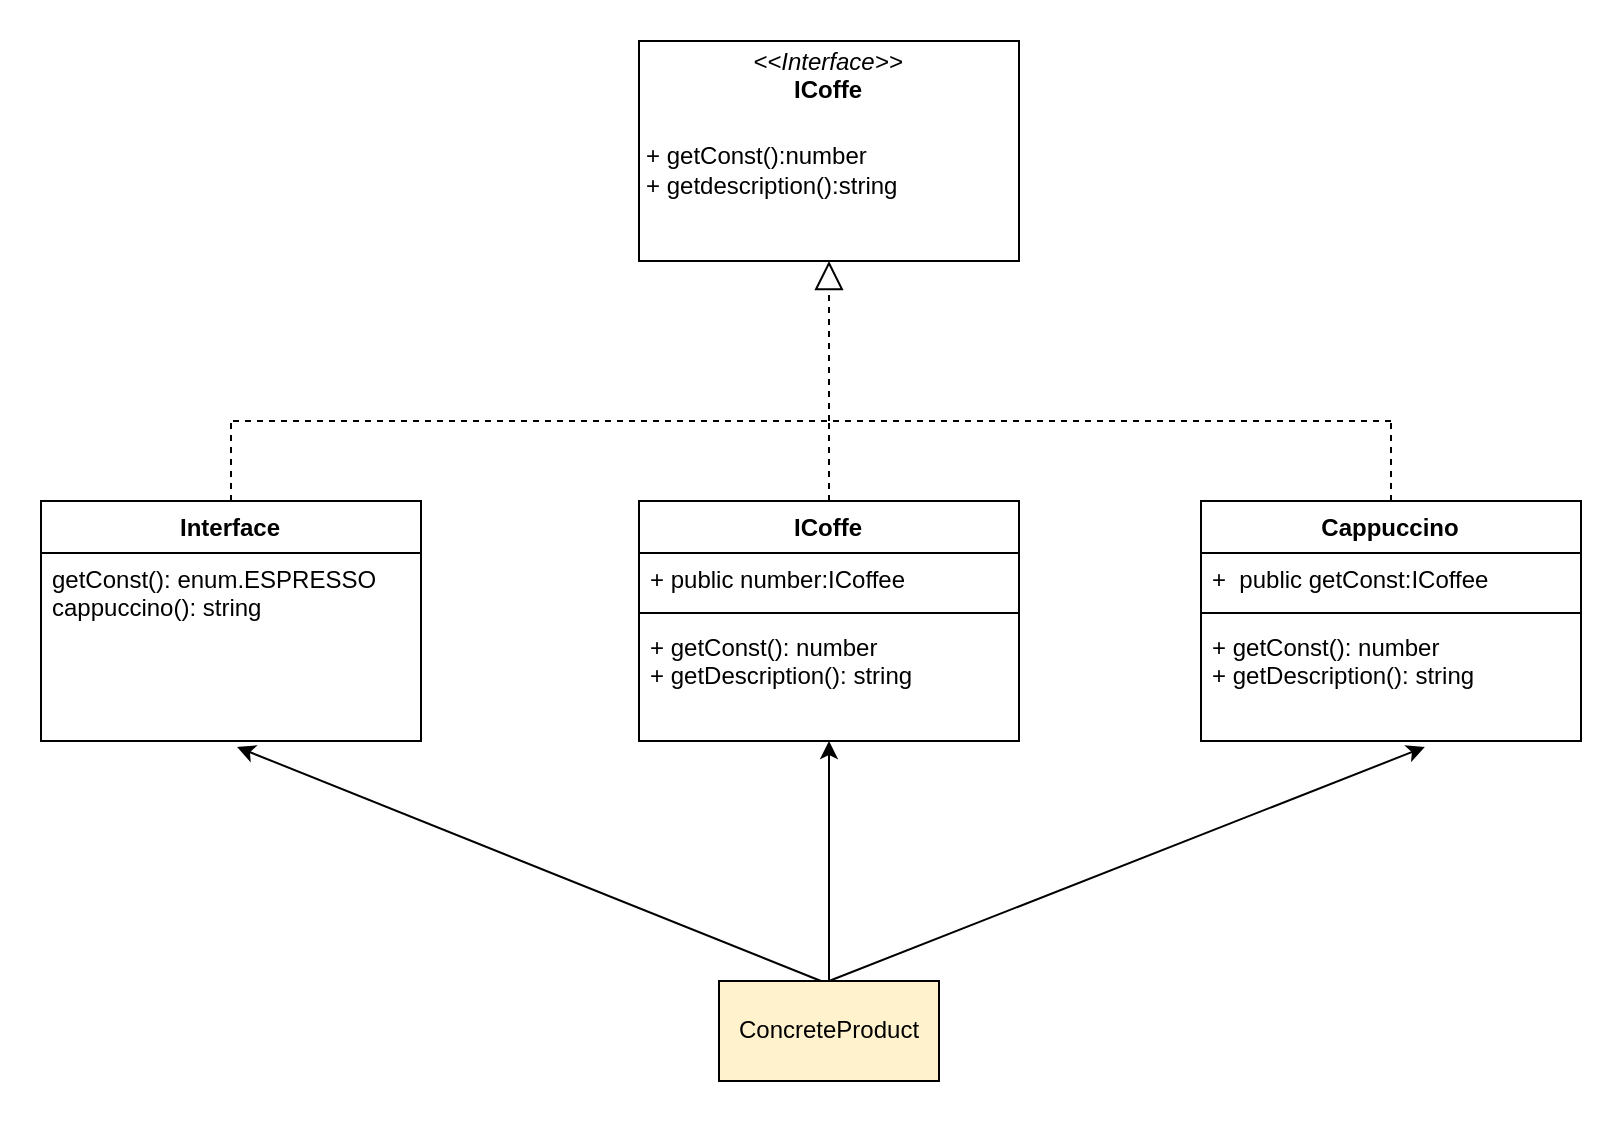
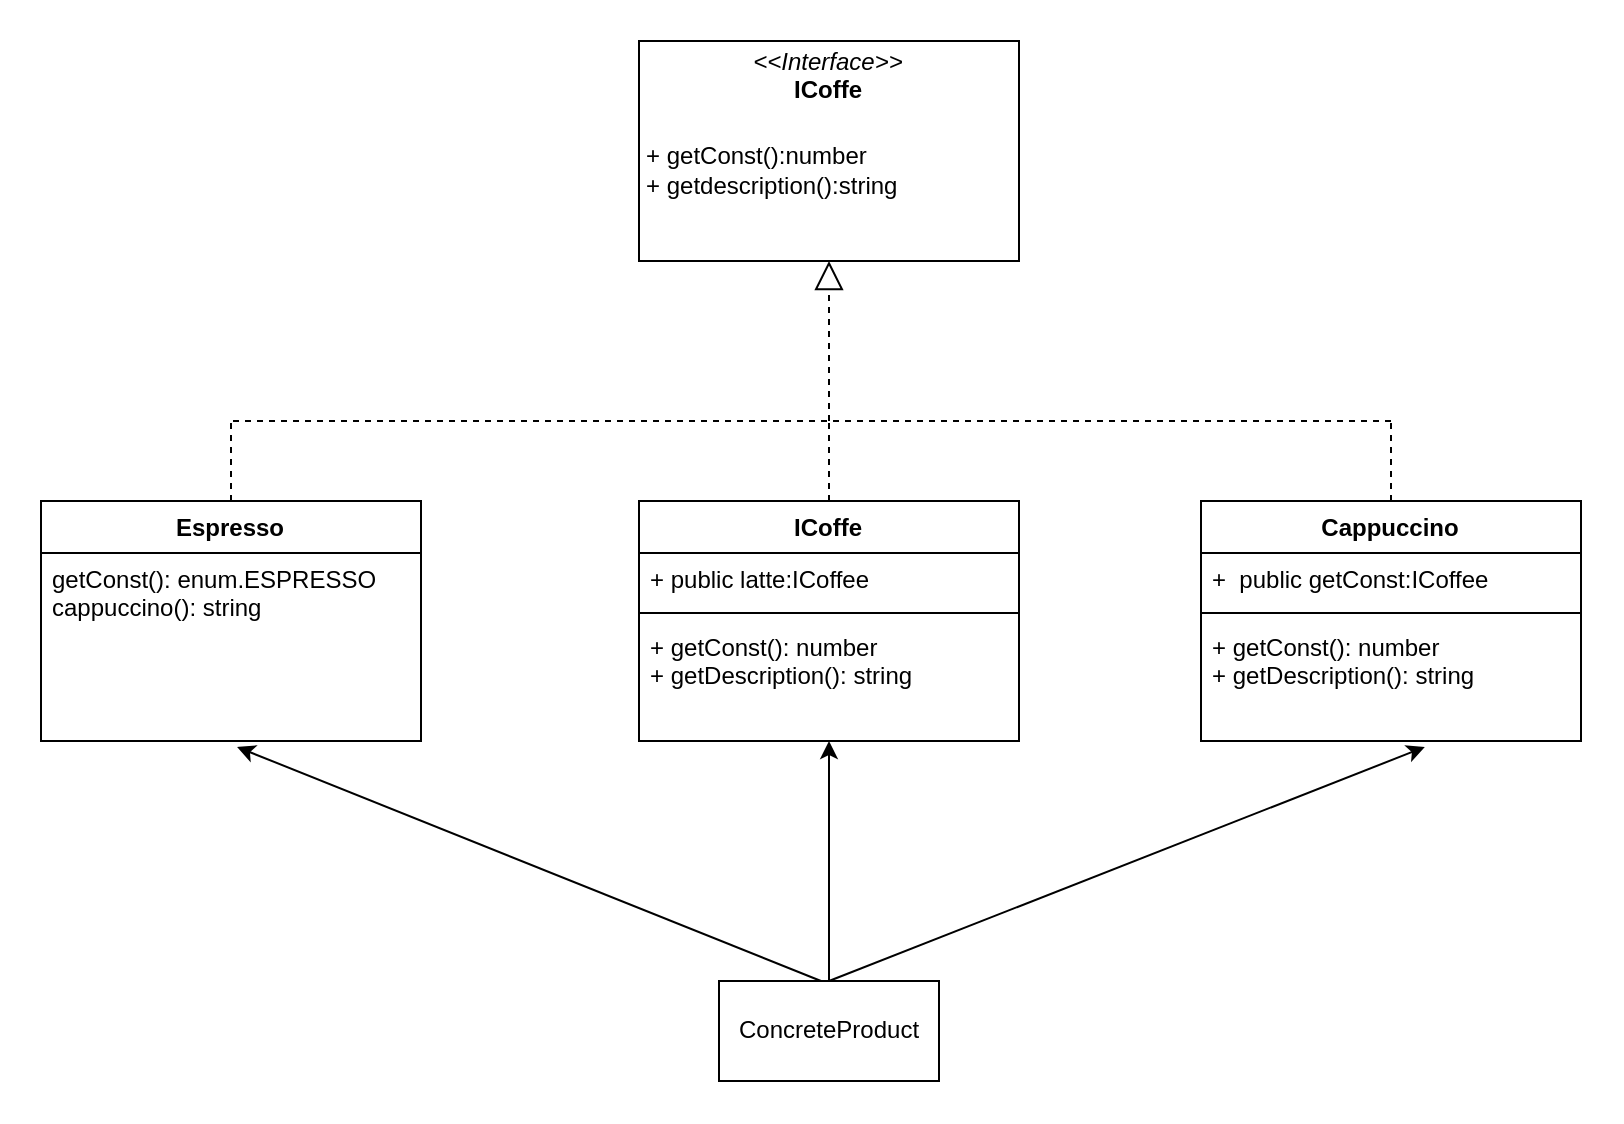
node "Interface": label "Interface" -> "Espresso"
node "+ public number:ICoffee": label "+ public number:ICoffee" -> "+ public latte:ICoffee"
node "ConcreteProduct": fillcolor #fff2cc -> #ffffff
